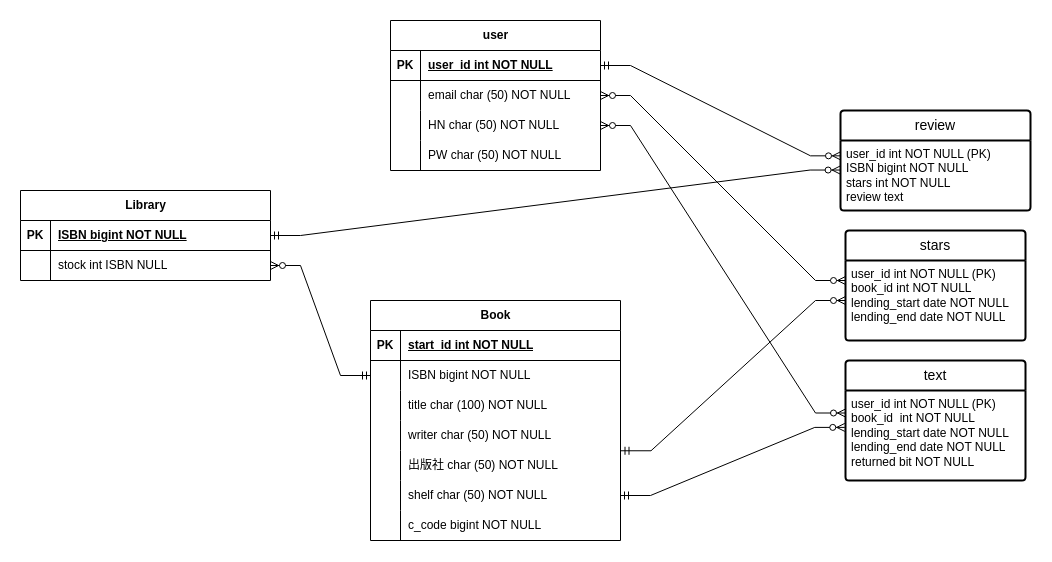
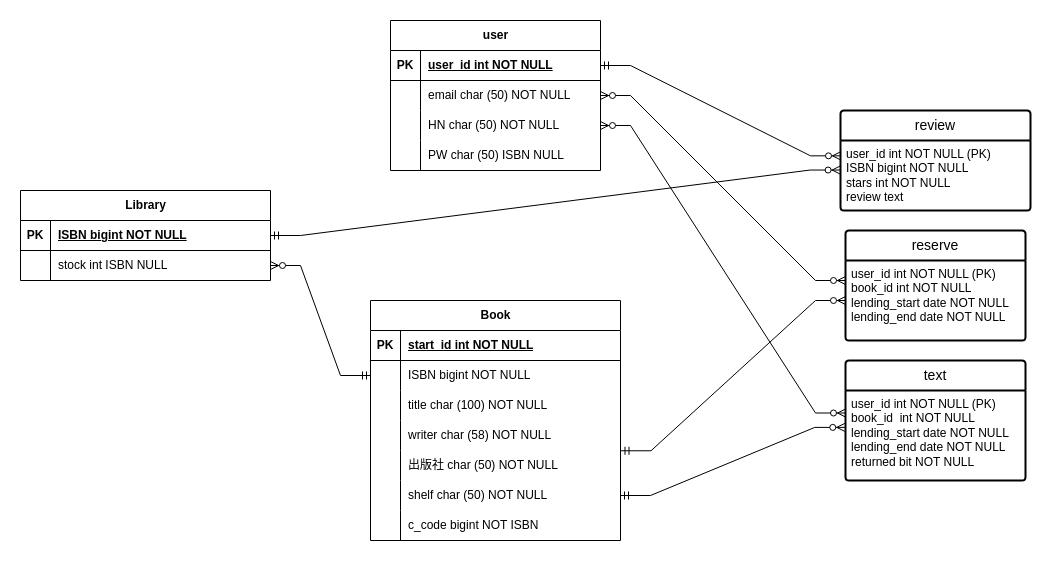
node "PW char (50) NOT NULL": label "PW char (50) NOT NULL" -> "PW char (50) ISBN NULL"
node "stars": label "stars" -> "reserve"
node "writer char (50) NOT NULL": label "writer char (50) NOT NULL" -> "writer char (58) NOT NULL"
node "c_code bigint NOT NULL": label "c_code bigint NOT NULL" -> "c_code bigint NOT ISBN"
